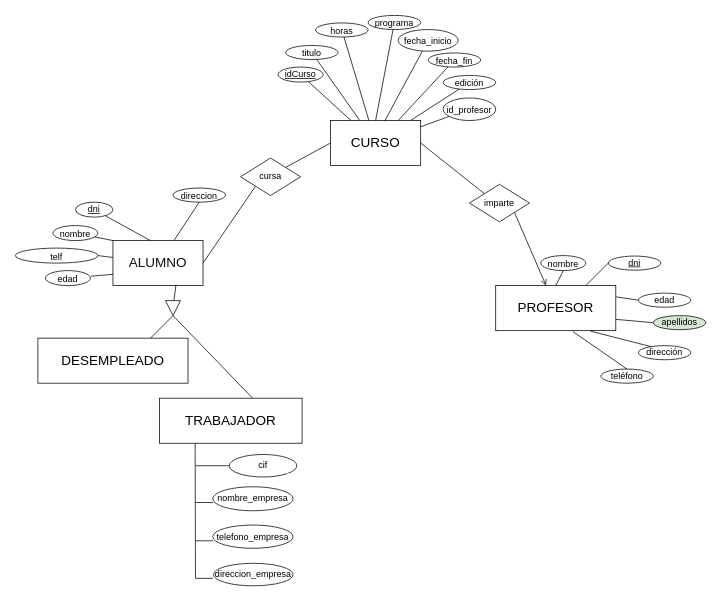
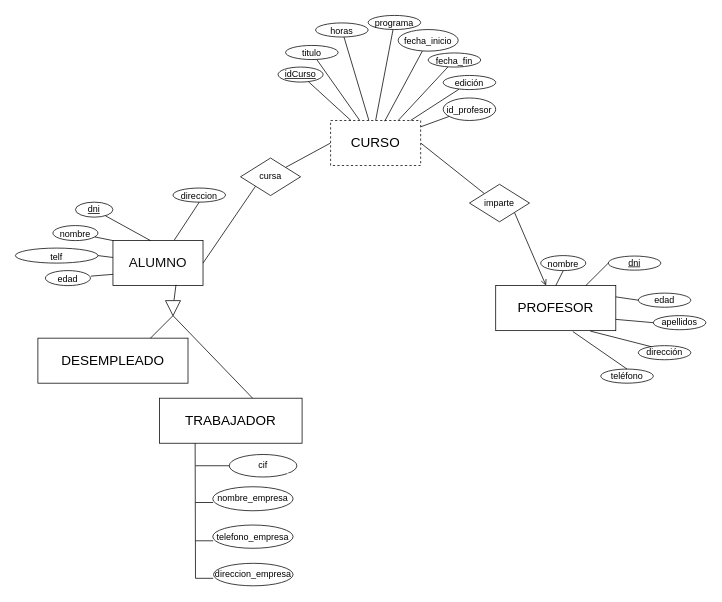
node "CURSO": style solid -> dashed
node "apellidos": fillcolor #d5e8d4 -> #ffffff
